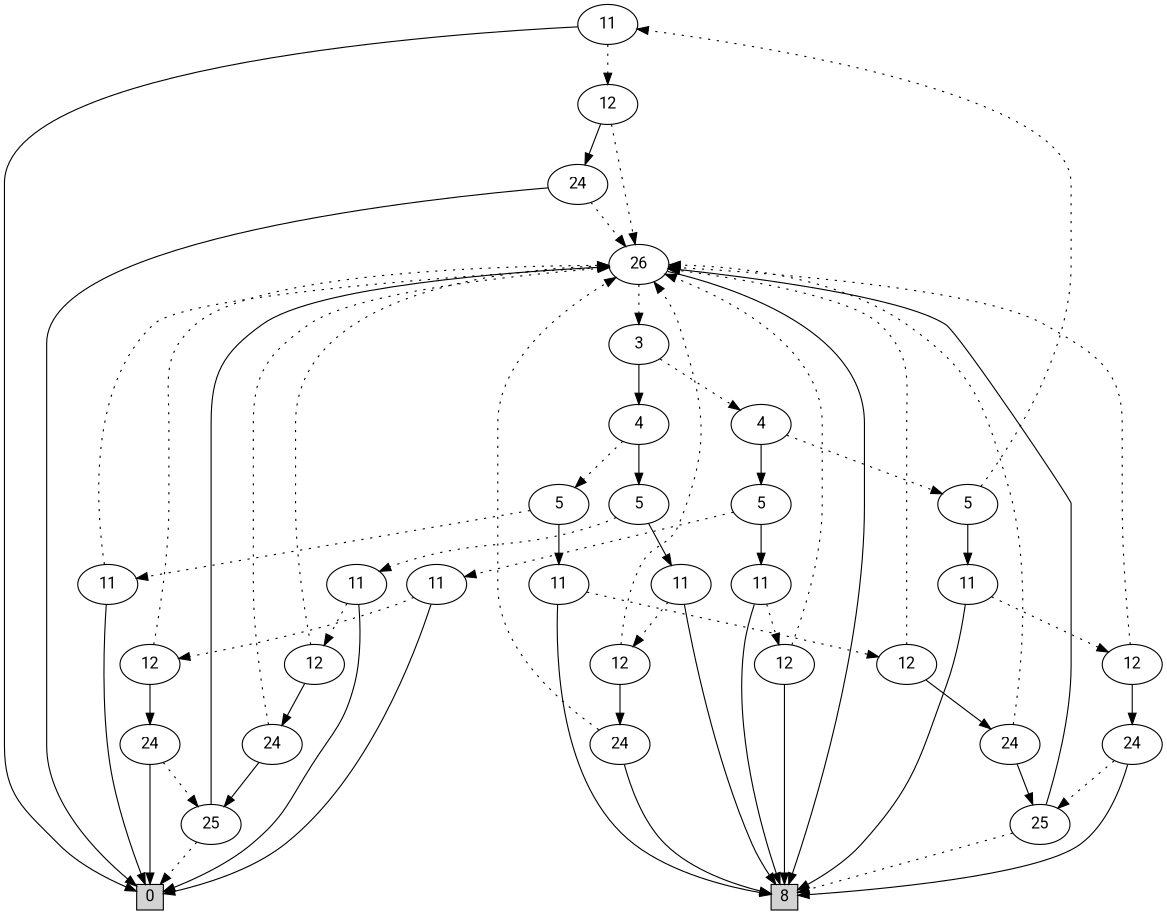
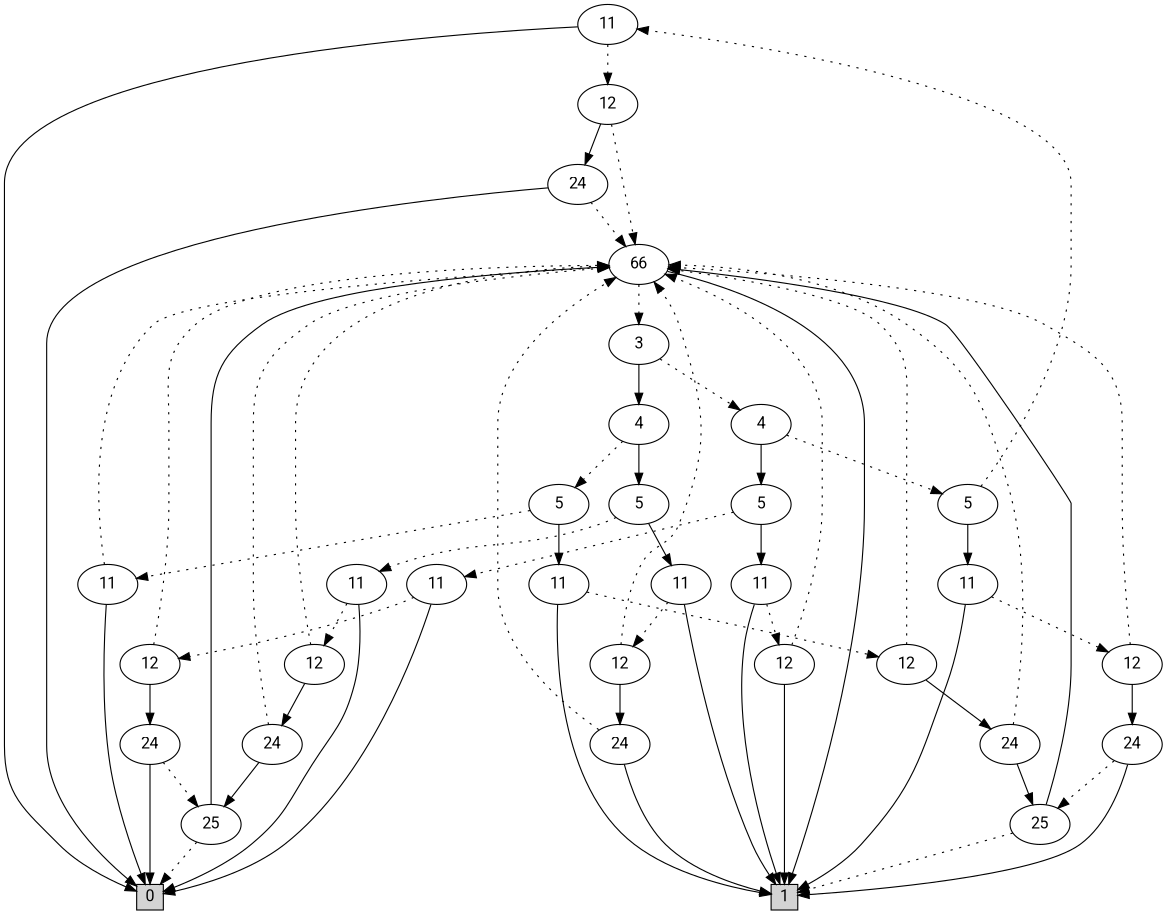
node "26": label "26" -> "66"
node "8": label "8" -> "1"
